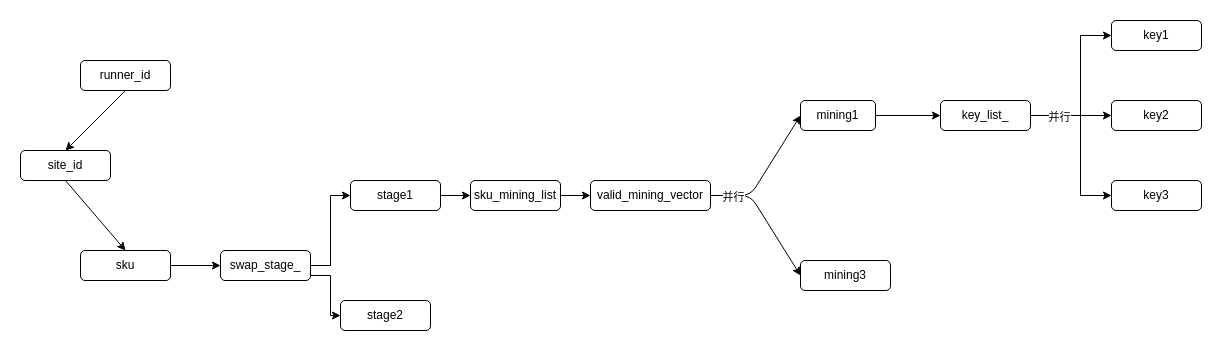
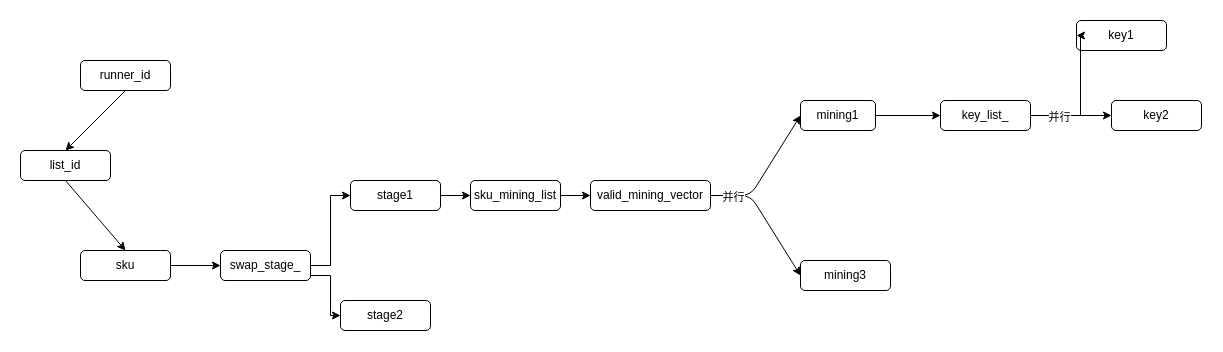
node "key1": moved (1157, 36) -> (1122, 36)
node "site_id": label "site_id" -> "list_id"
edge "key_list_" -> "key3": removed
node "key3": removed
